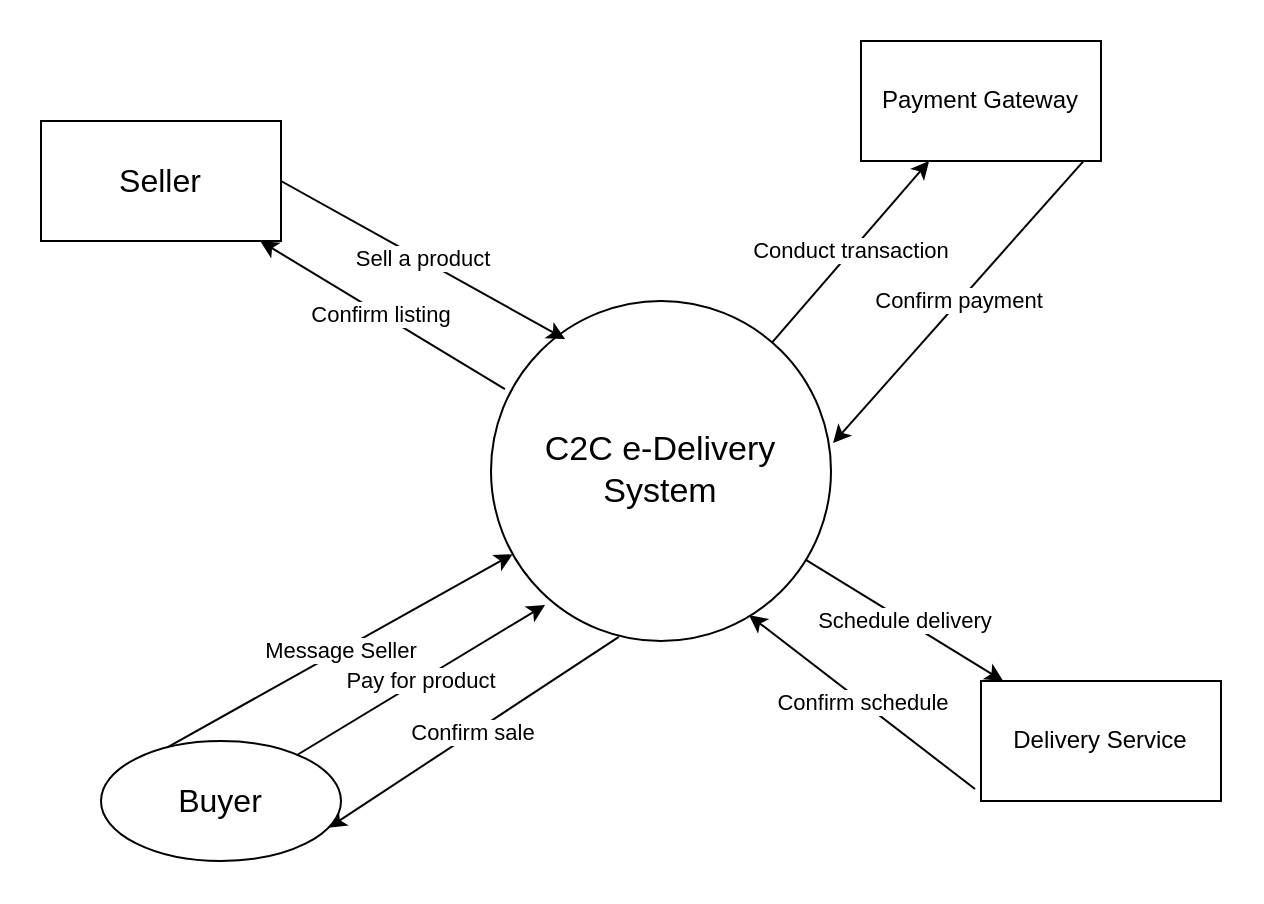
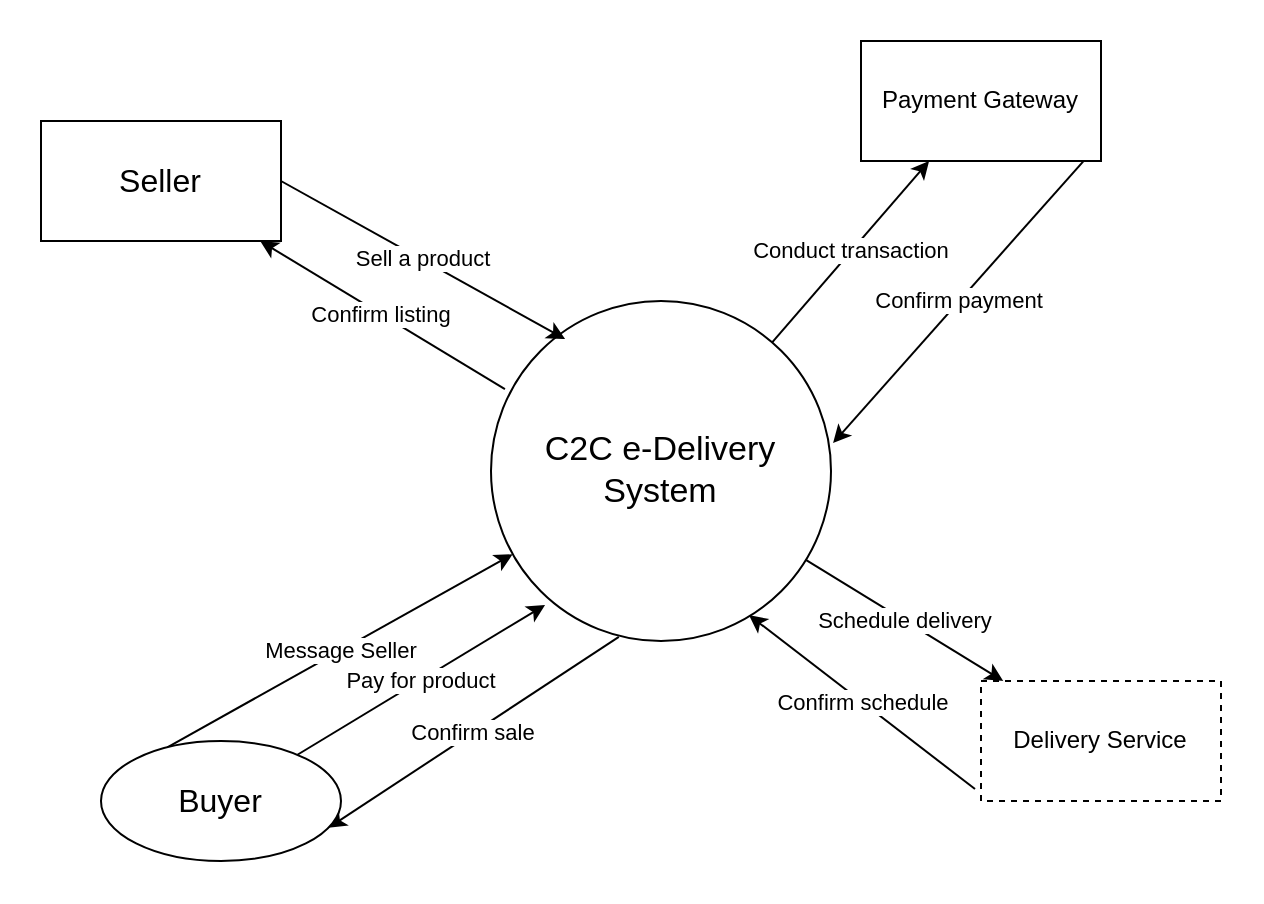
node "Delivery Service": style solid -> dashed
